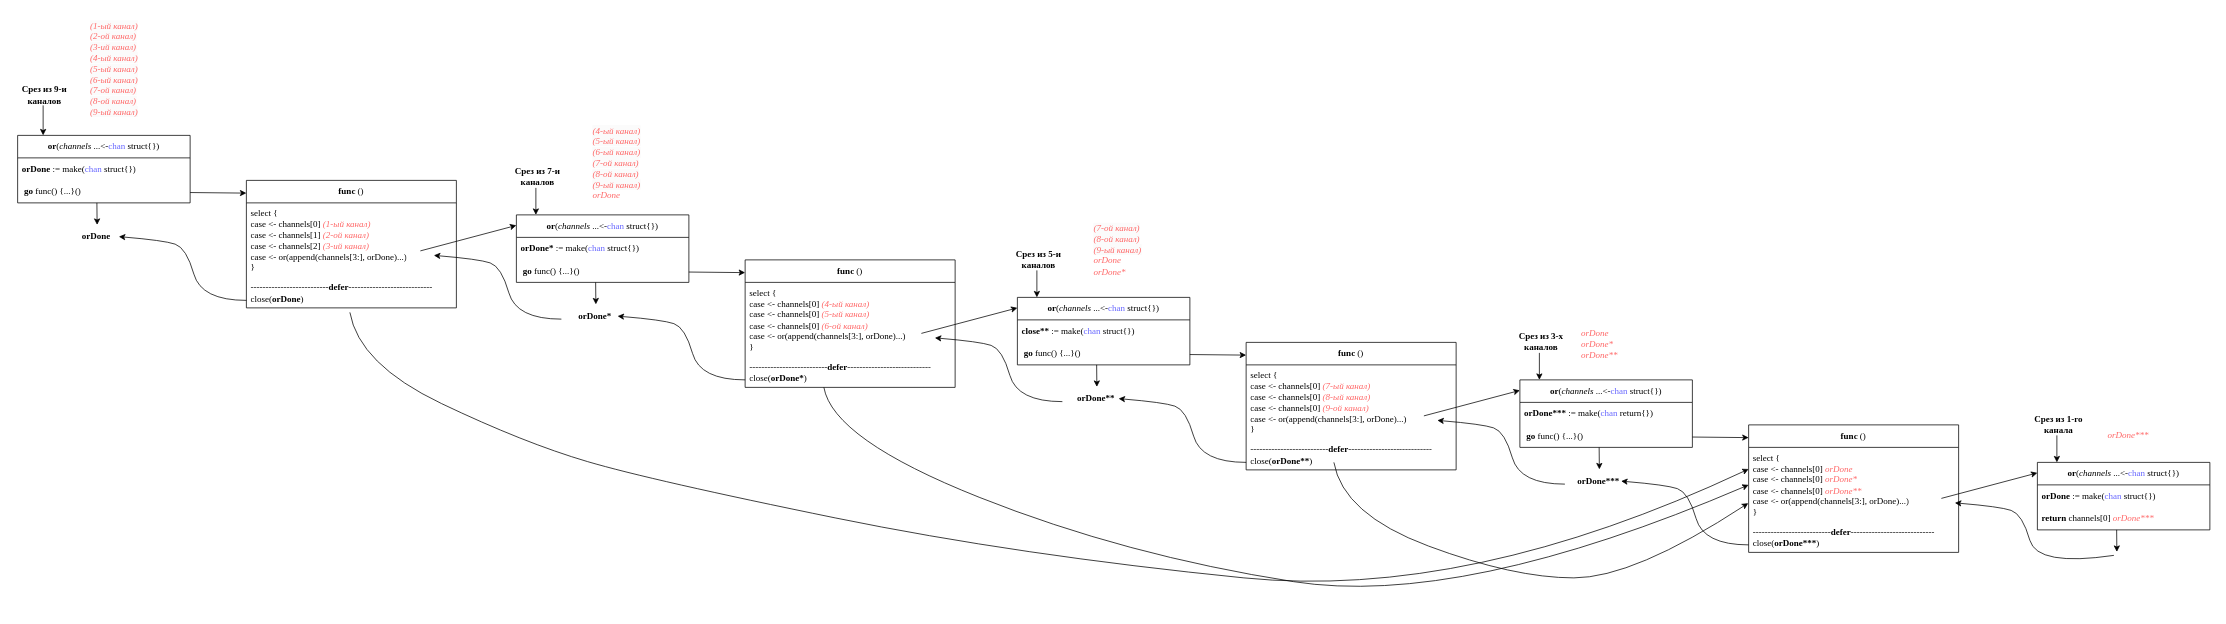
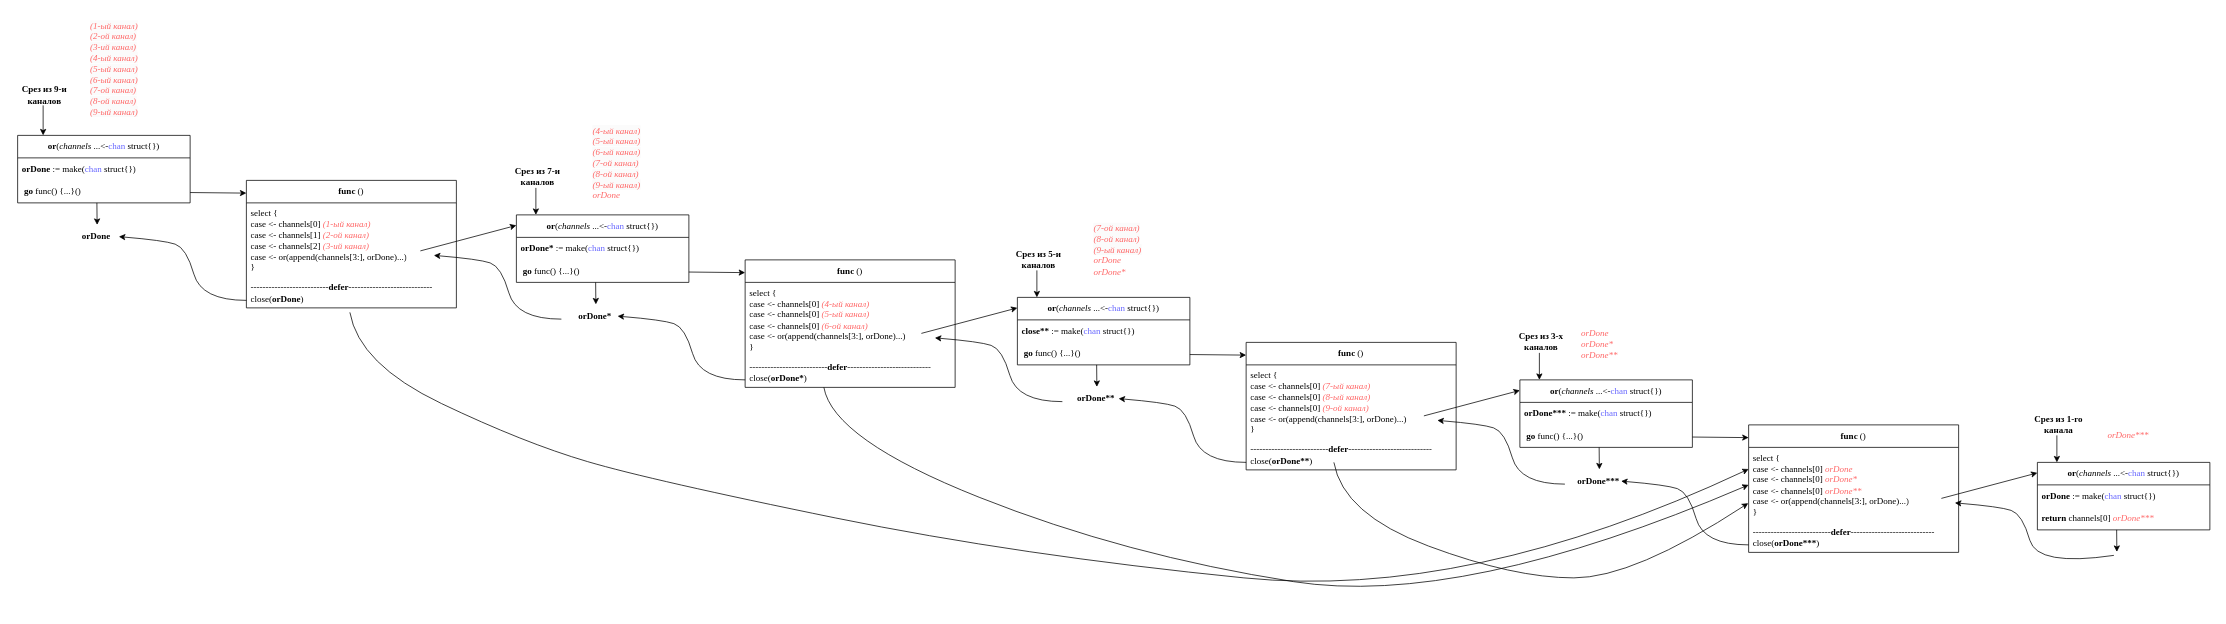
node "orDone*** := make(chan return{})": label "orDone*** := make(chan return{})" -> "orDone*** := make(chan struct{})"
